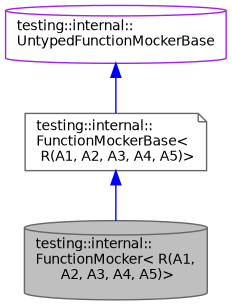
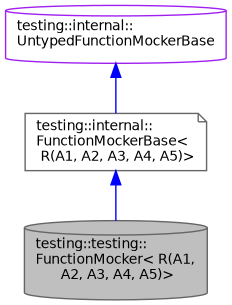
node "testing::internal:: FunctionMocker< R(A1, A2, A3, A4, A5)>": label "testing::internal:: FunctionMocker< R(A1, A2, A3, A4, A5)>" -> "testing::testing:: FunctionMocker< R(A1, A2, A3, A4, A5)>"
